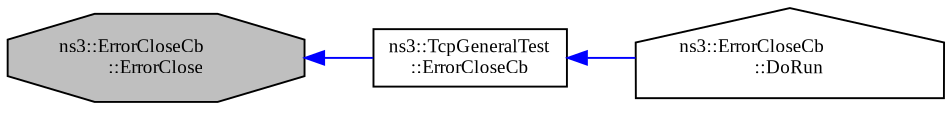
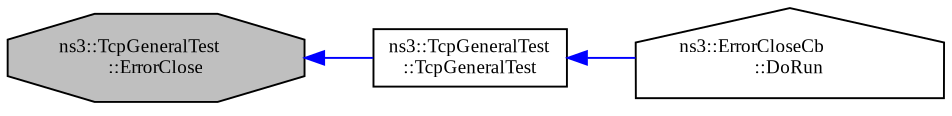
node "ns3::ErrorCloseCb ::ErrorClose": label "ns3::ErrorCloseCb ::ErrorClose" -> "ns3::TcpGeneralTest ::ErrorClose"
node "ns3::TcpGeneralTest ::ErrorCloseCb": label "ns3::TcpGeneralTest ::ErrorCloseCb" -> "ns3::TcpGeneralTest ::TcpGeneralTest"
